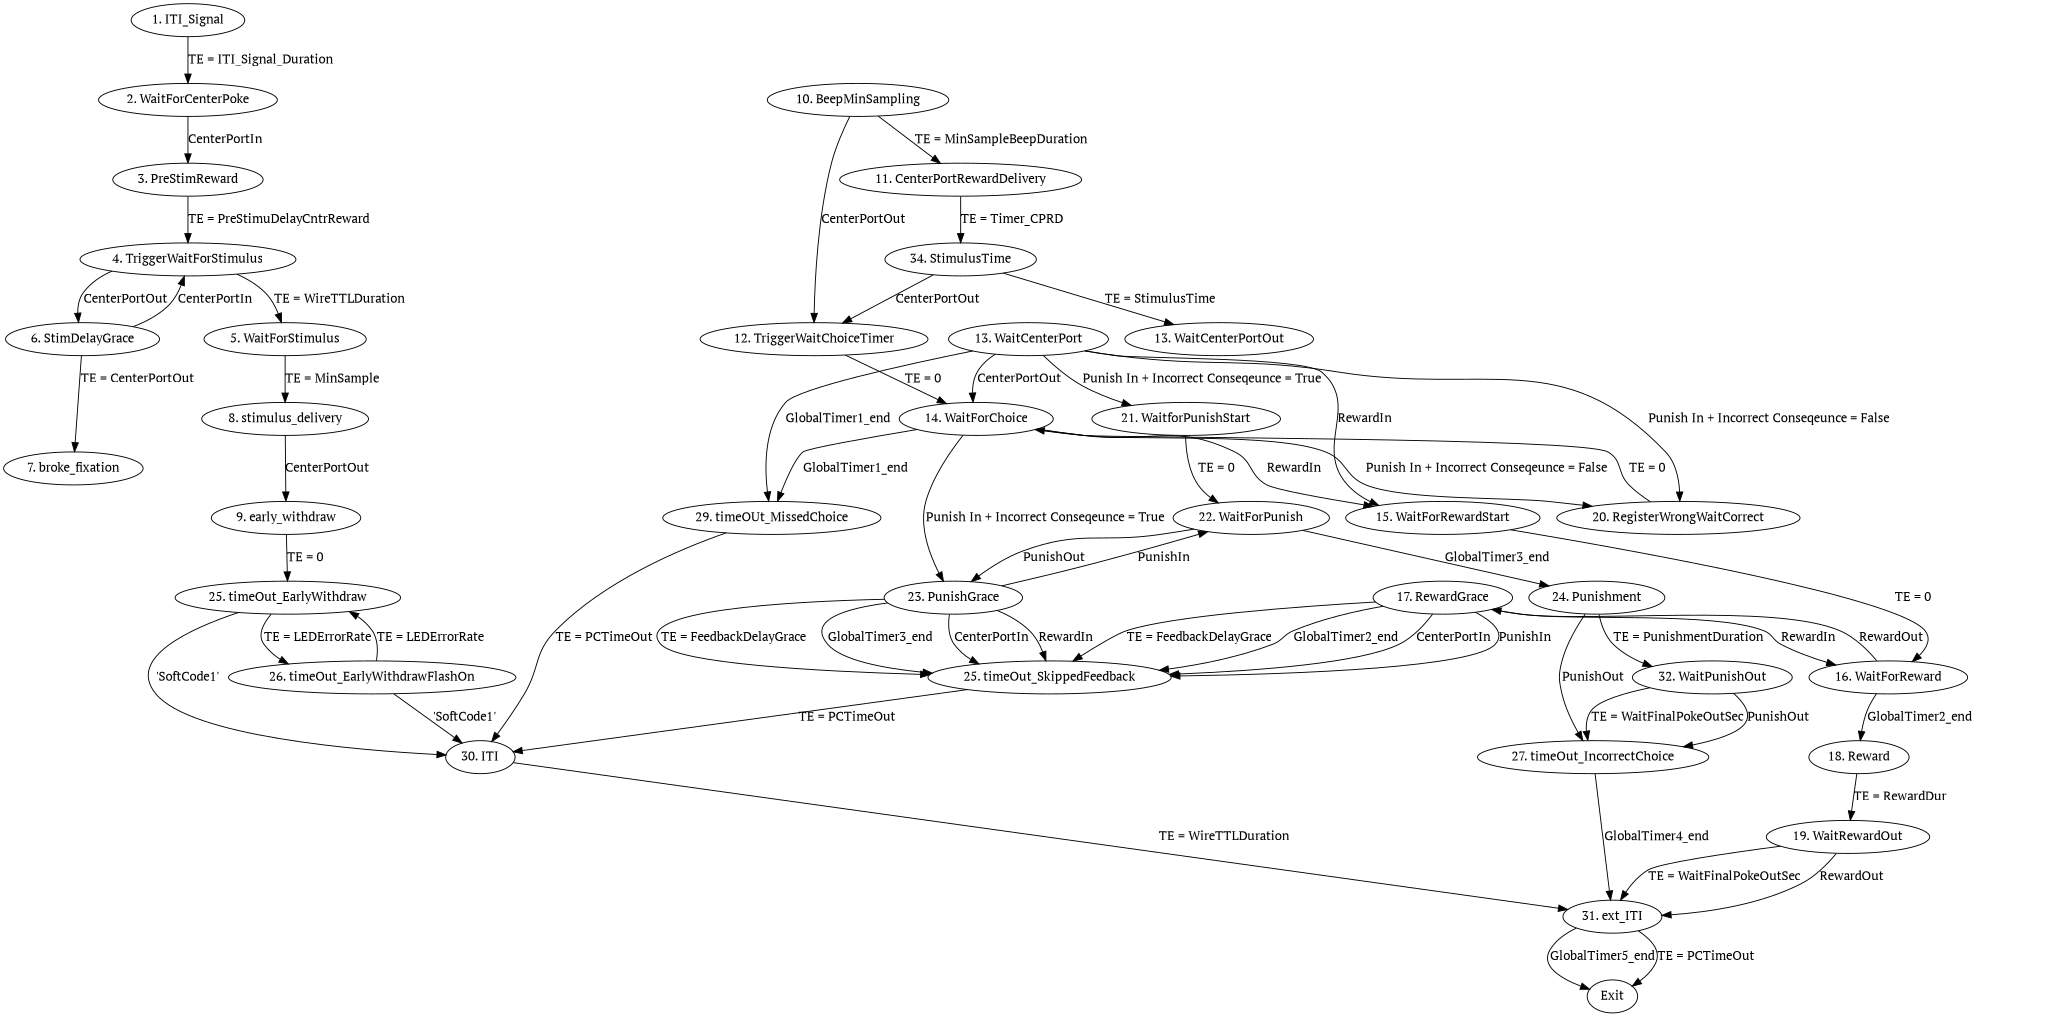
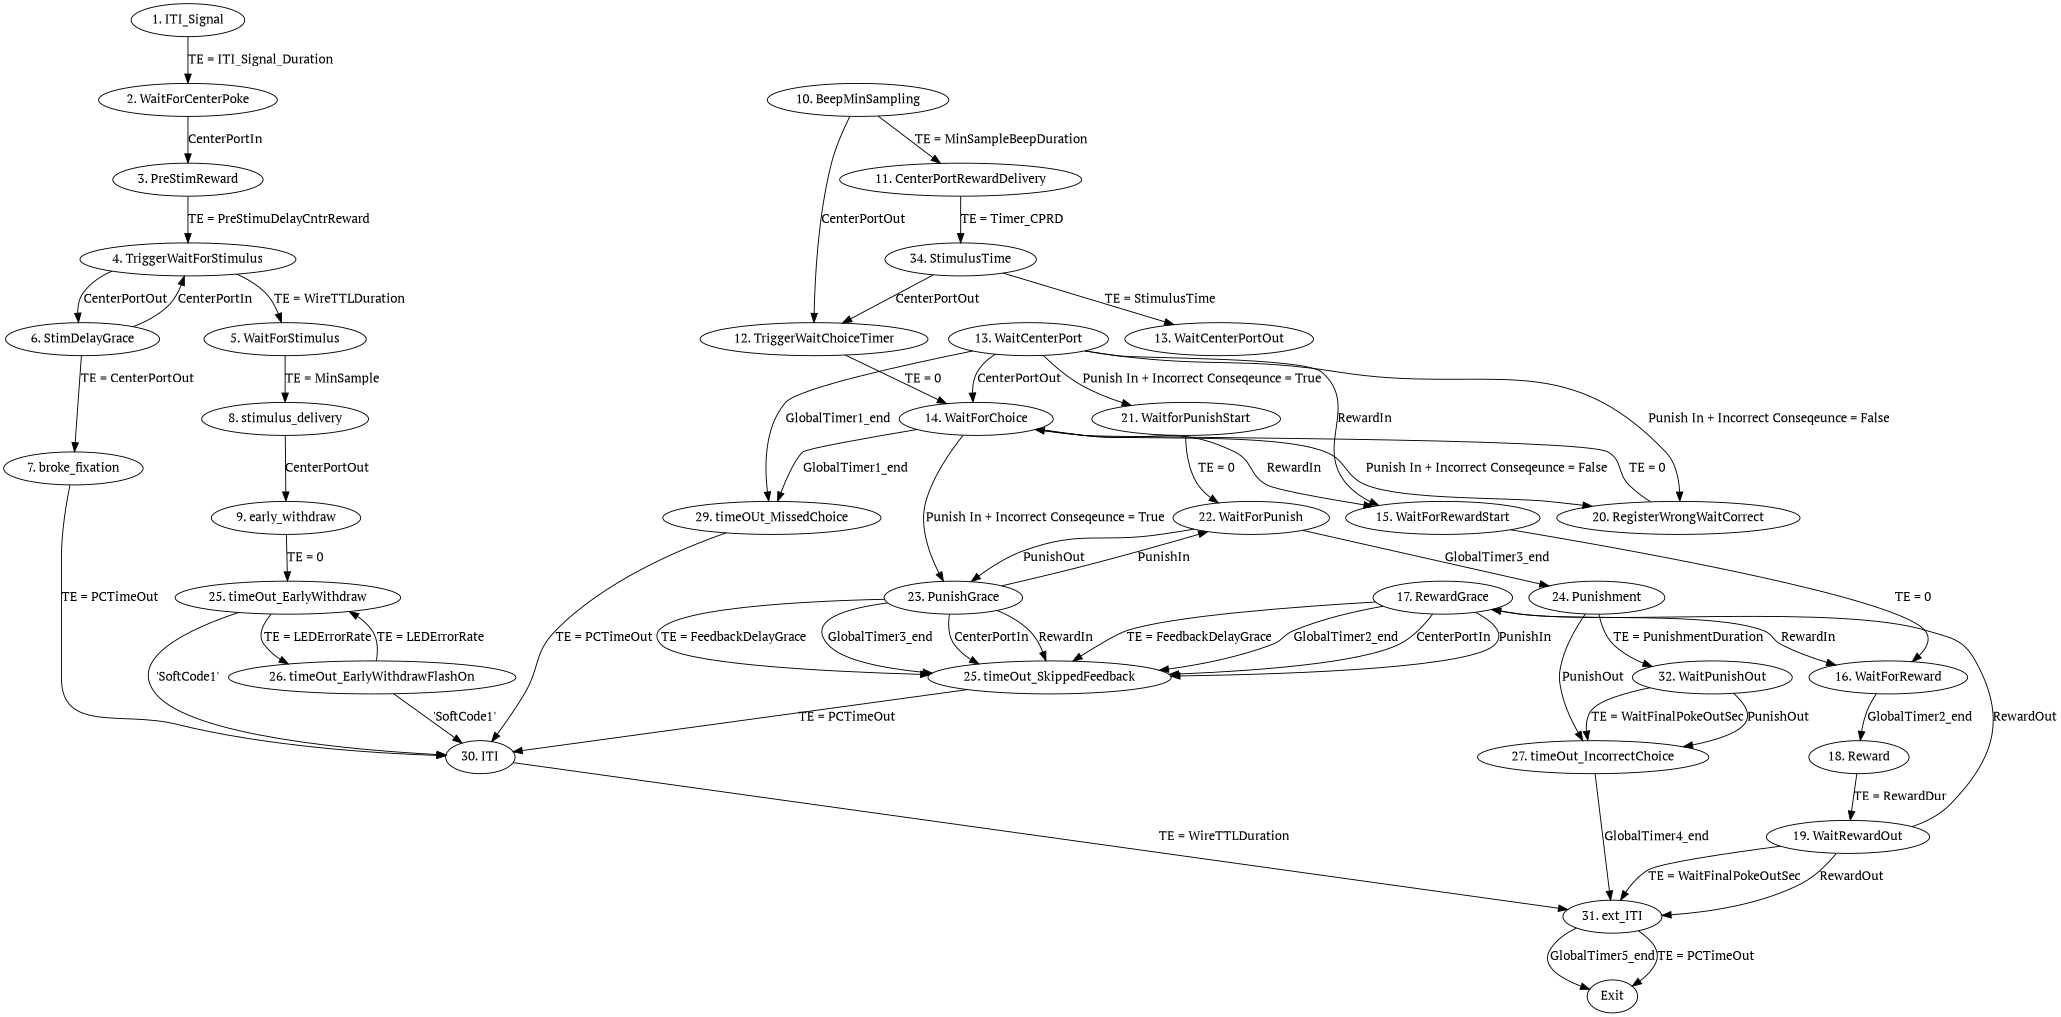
edge "16. WaitForReward" -> "17. RewardGrace": now "19. WaitRewardOut" -> "17. RewardGrace"
edge "7. broke_fixation" -> "30. ITI": added, label "TE = PCTimeOut"
